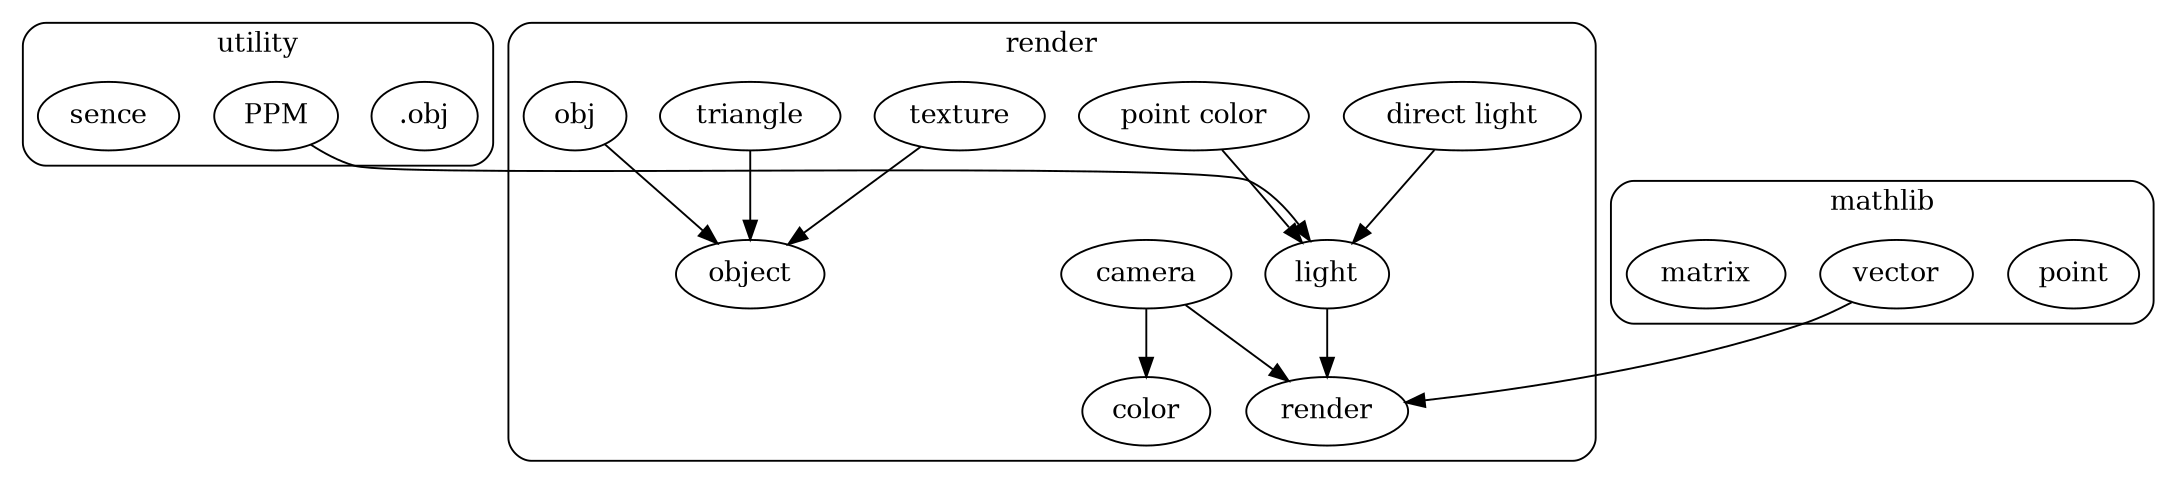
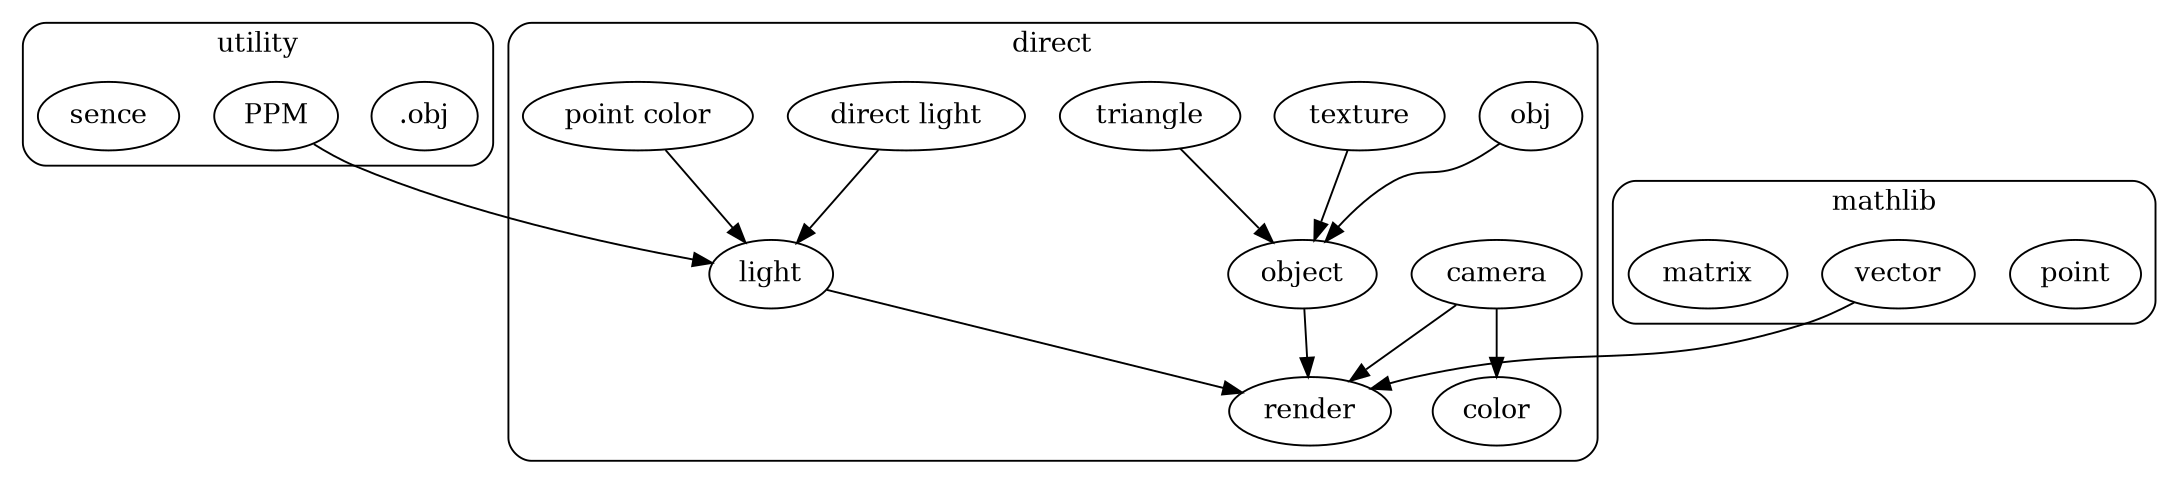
cluster "render": label "render" -> "direct"
edge "object" -> "render": added
